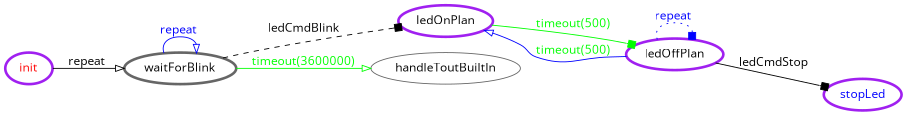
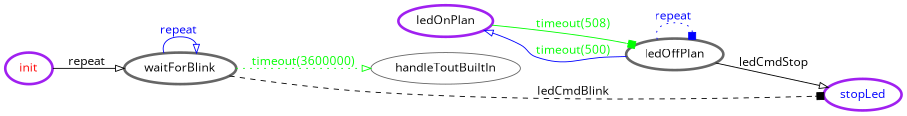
edge "ledOnPlan" -> "ledOffPlan": label "timeout(500)" -> "timeout(508)"
edge "waitForBlink" -> "ledOnPlan": now "waitForBlink" -> "stopLed"
node "ledOffPlan": color purple -> gray40
edge "waitForBlink" -> "handleToutBuiltIn": style solid -> dotted
edge "ledOffPlan" -> "stopLed": arrowhead box -> onormal
